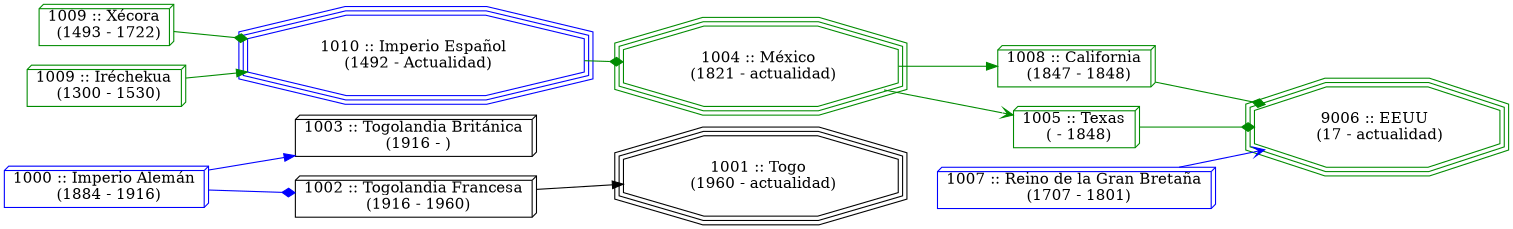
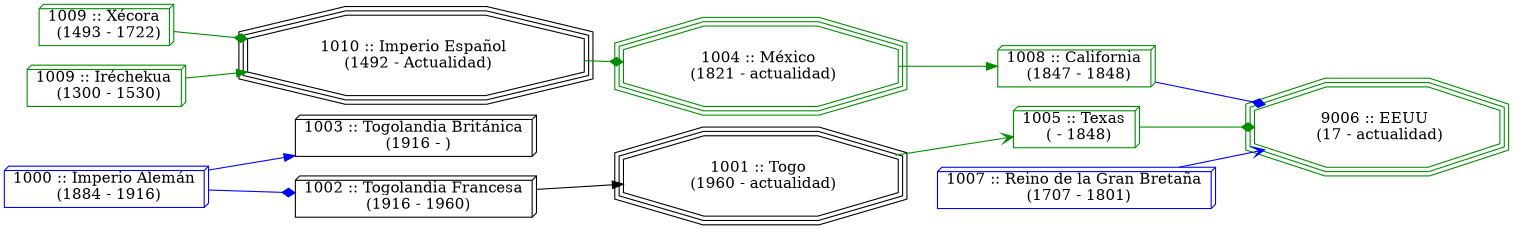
node "1010 :: Imperio Español (1492 - Actualidad)": color blue -> black
edge "1008 :: California (1847 - 1848)" -> "9006 :: EEUU (17 - actualidad)": color green4 -> blue
edge "1004 :: México (1821 - actualidad)" -> "1005 :: Texas ( - 1848)": now "1001 :: Togo (1960 - actualidad)" -> "1005 :: Texas ( - 1848)"
